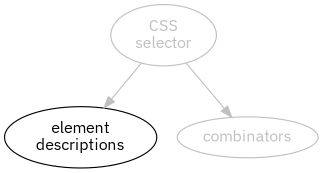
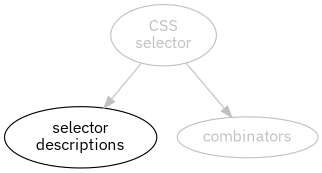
node "element descriptions": label "element descriptions" -> "selector descriptions"
